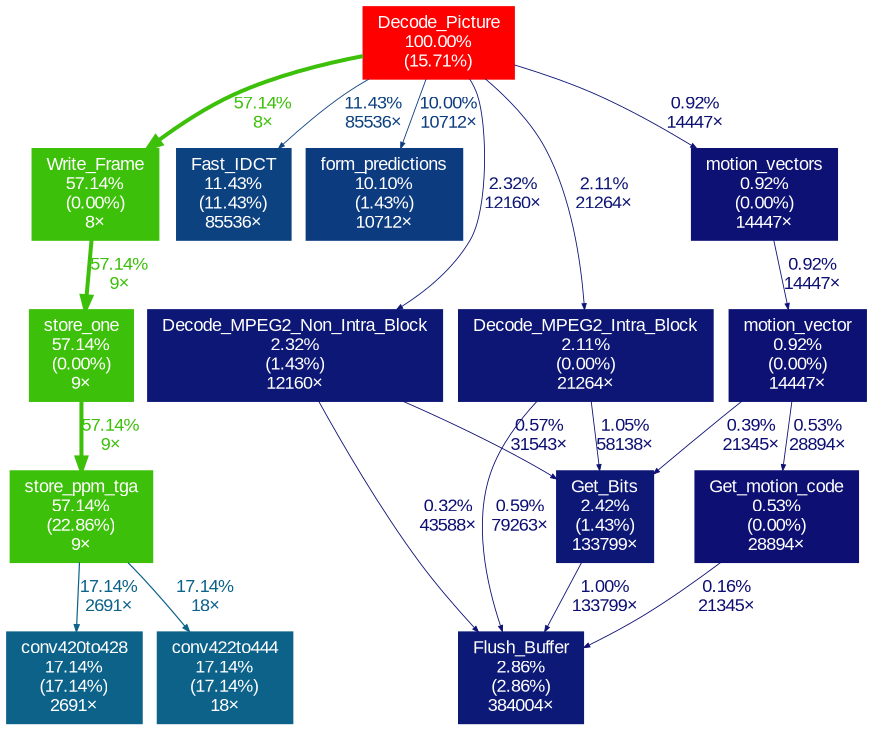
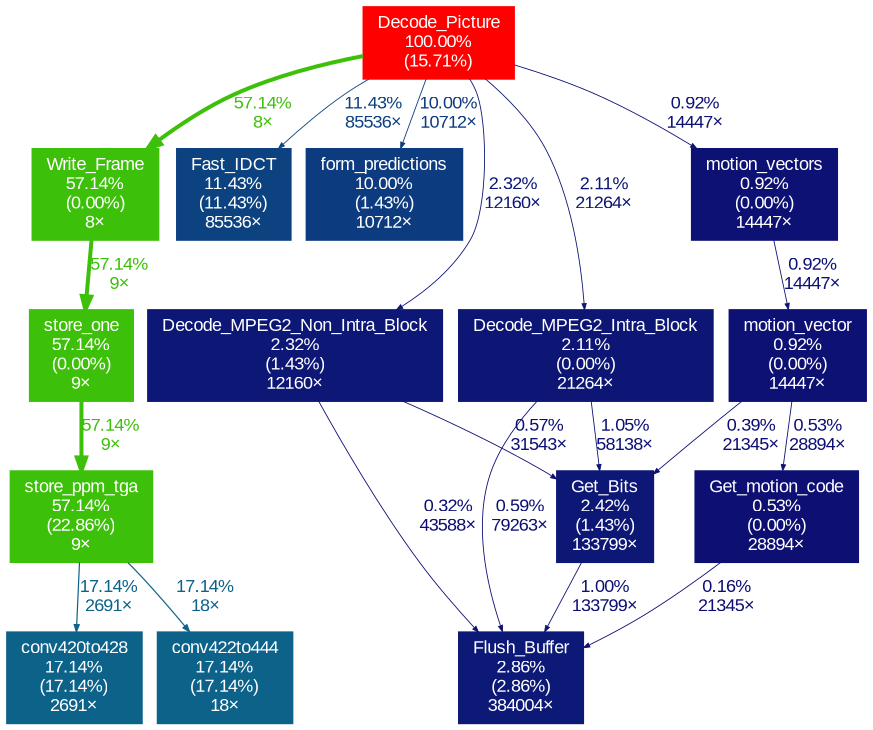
node "form_predictions 10.10% (1.43%) 10712×": label "form_predictions 10.10% (1.43%) 10712×" -> "form_predictions 10.00% (1.43%) 10712×"
